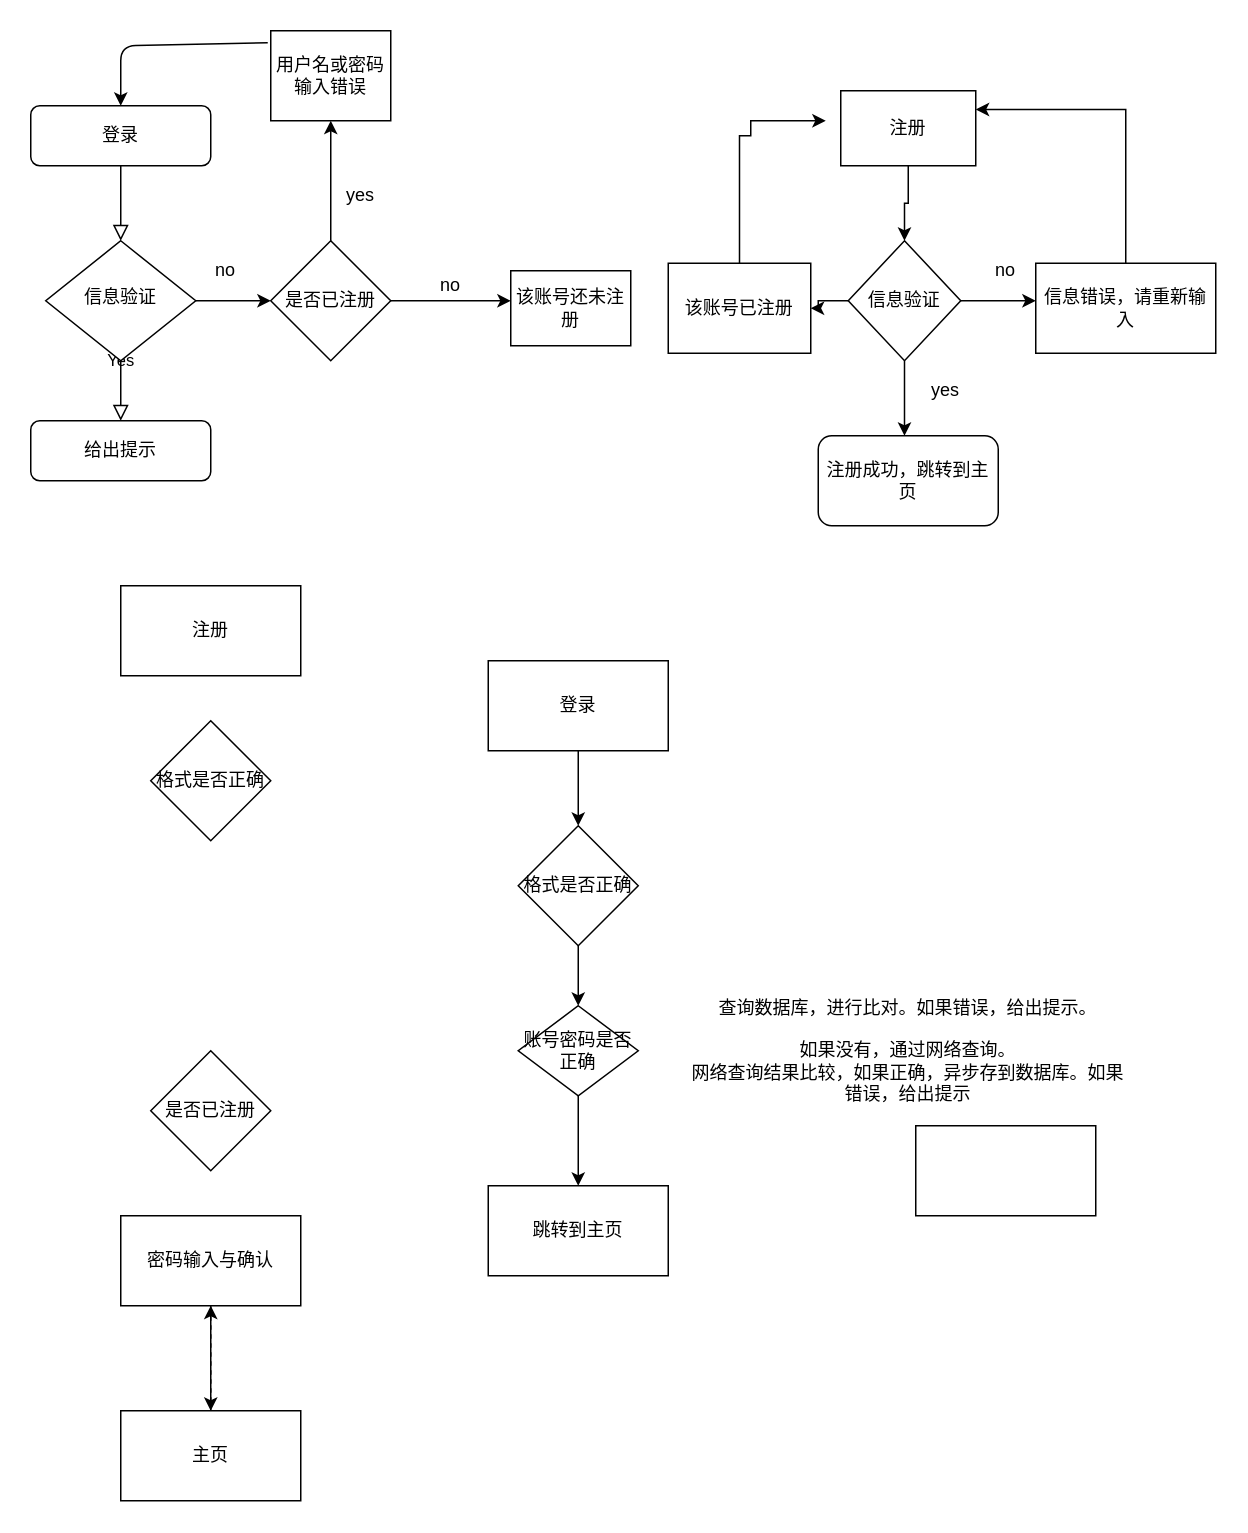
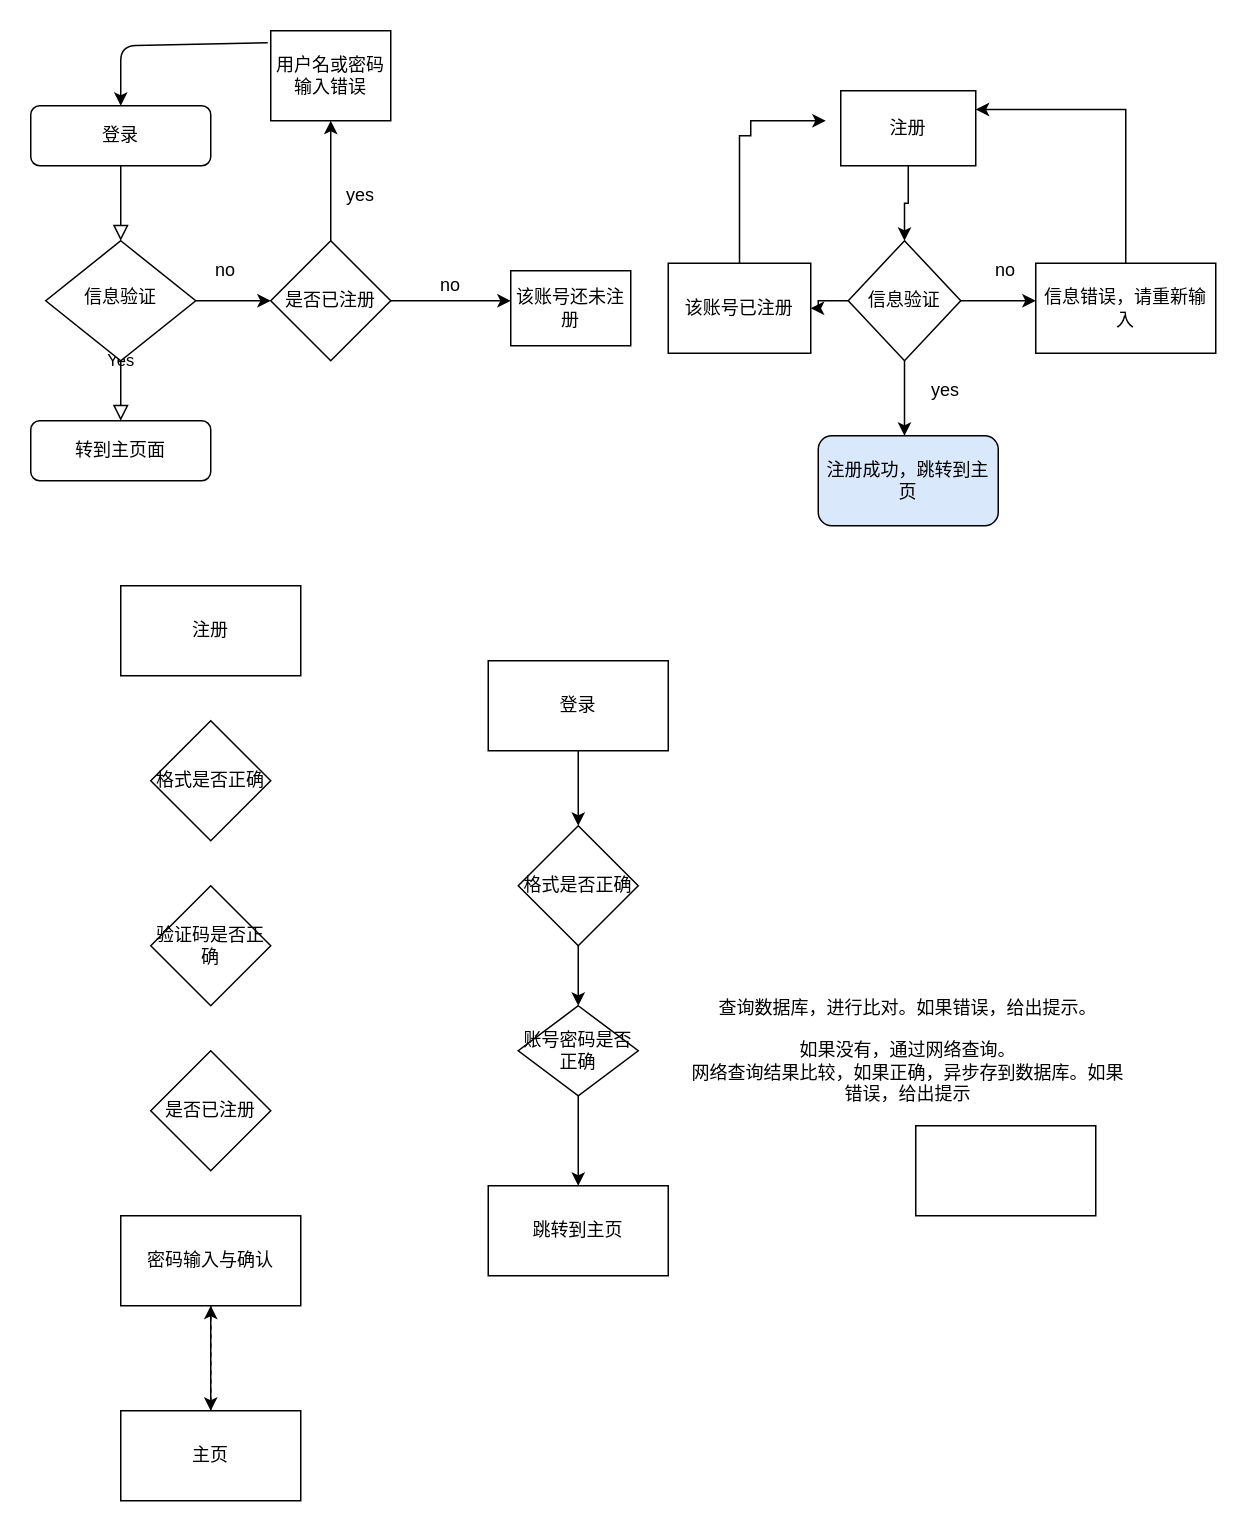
node "给出提示": label "给出提示" -> "转到主页面"
node "注册成功，跳转到主页": fillcolor #ffffff -> #dae8fc
node "验证码是否正确": added
